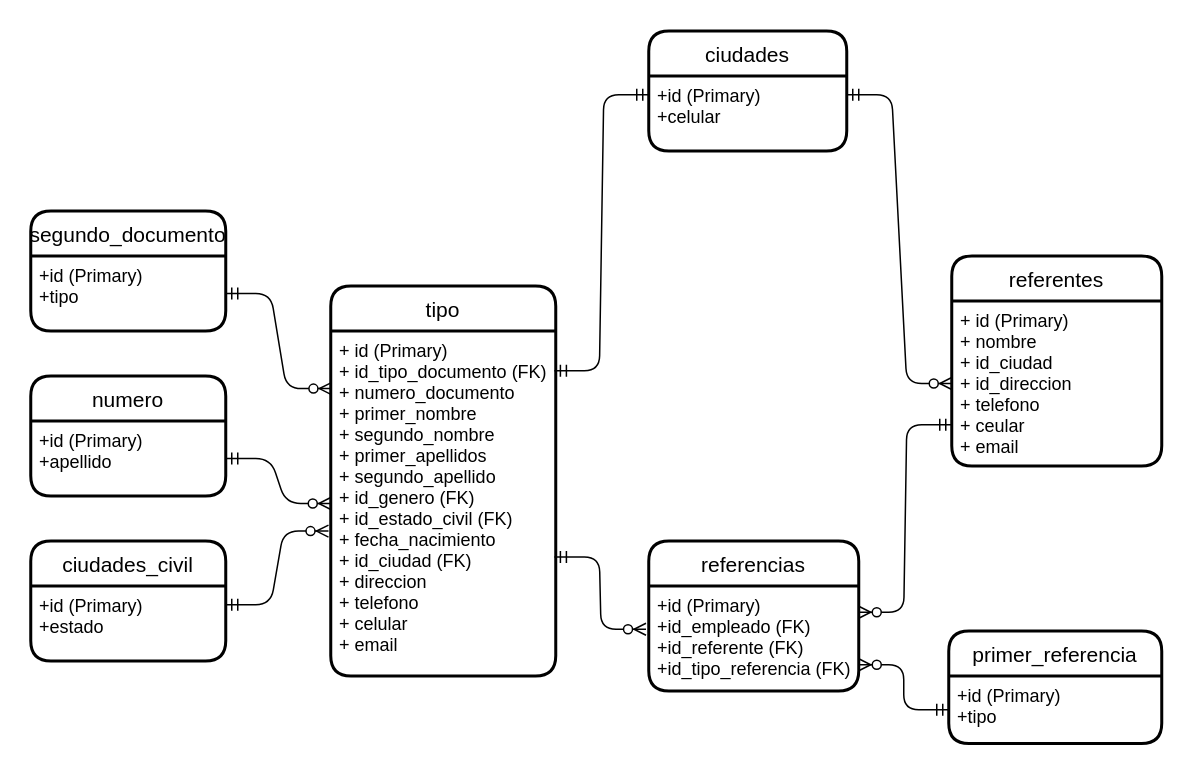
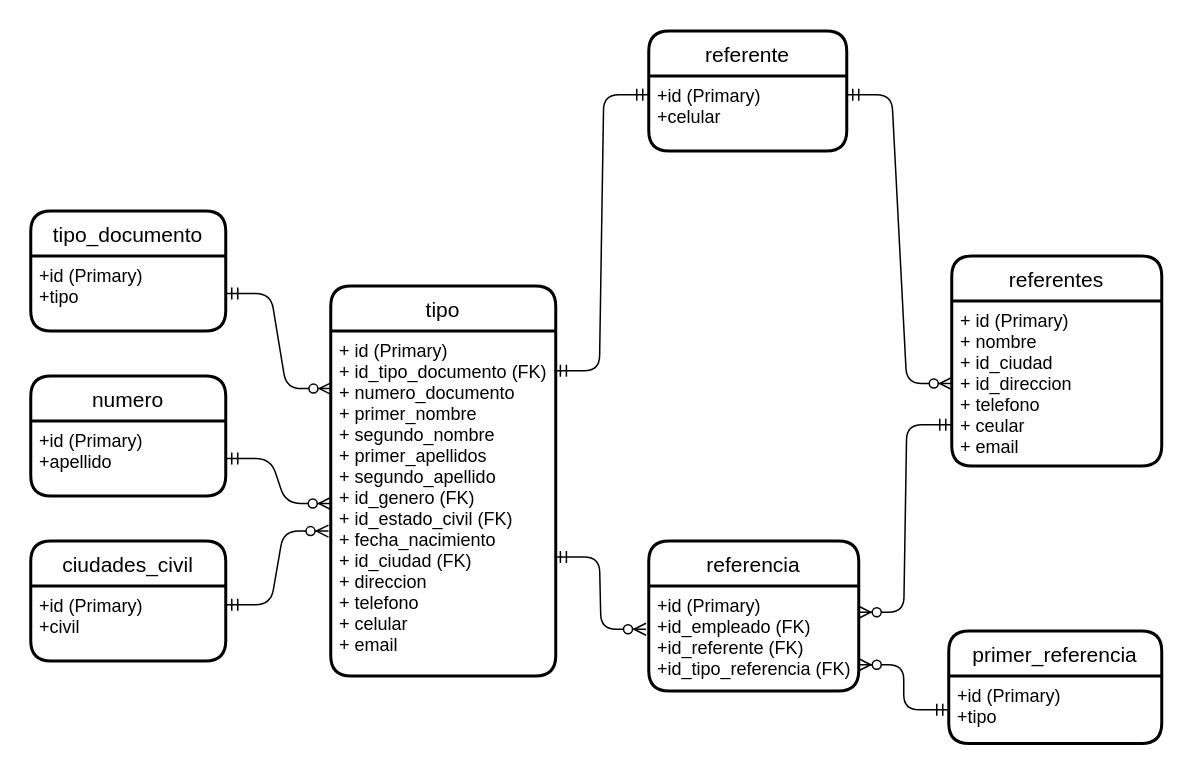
node "ciudades": label "ciudades" -> "referente"
node "segundo_documento": label "segundo_documento" -> "tipo_documento"
node "referencias": label "referencias" -> "referencia"
node "+id (Primary) +estado": label "+id (Primary) +estado" -> "+id (Primary) +civil"
